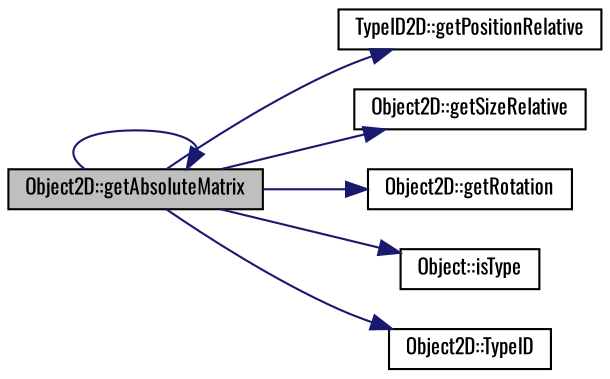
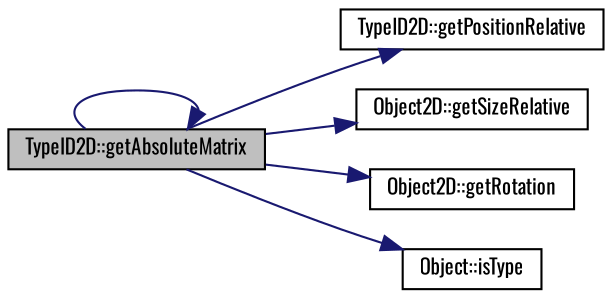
node "Object2D::getAbsoluteMatrix": label "Object2D::getAbsoluteMatrix" -> "TypeID2D::getAbsoluteMatrix"
node "Object2D::TypeID": removed
